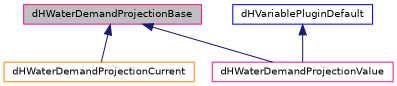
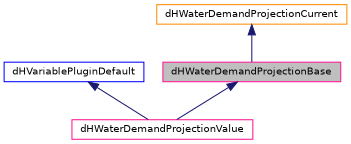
edge "dHWaterDemandProjectionCurrent" -> "dHWaterDemandProjectionBase": reversed
